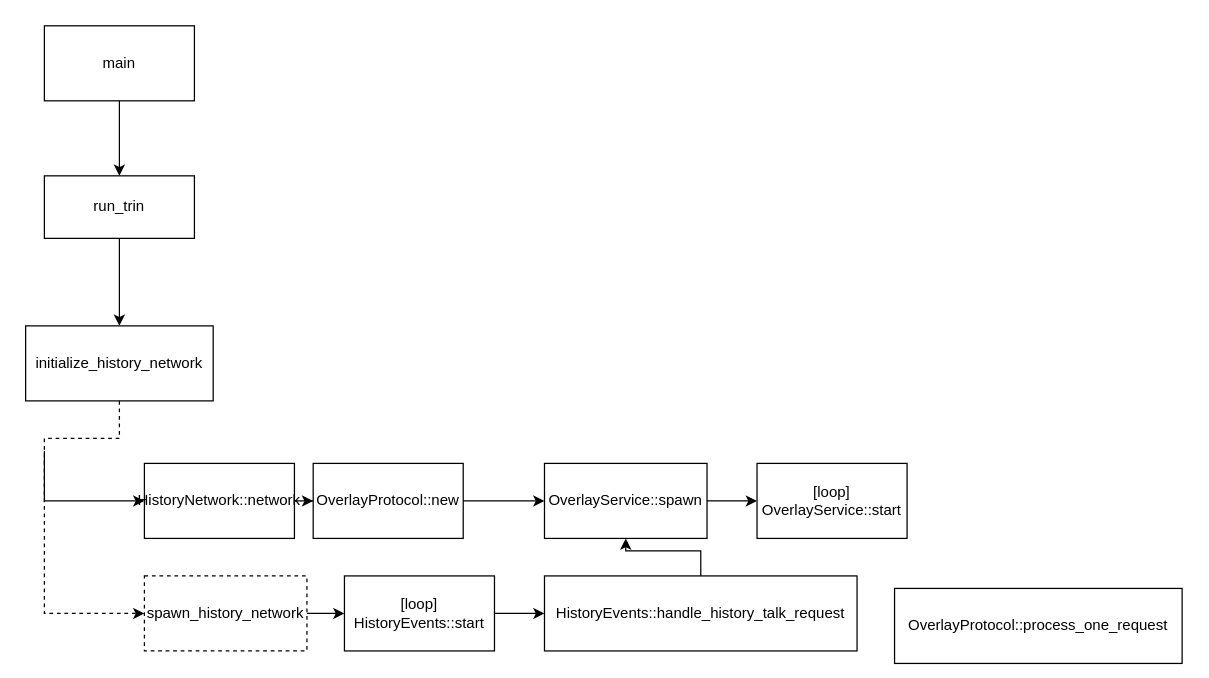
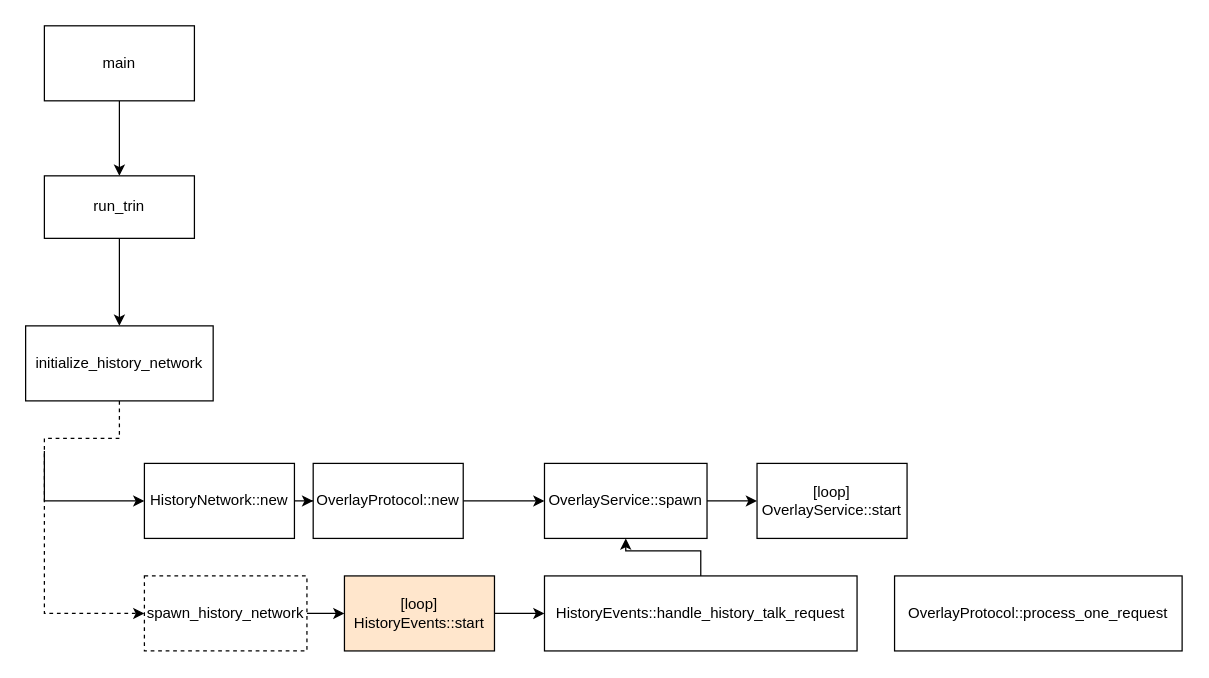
node "HistoryNetwork::network": label "HistoryNetwork::network" -> "HistoryNetwork::new"
node "[loop] HistoryEvents::start": fillcolor #ffffff -> #ffe6cc
node "OverlayProtocol::process_one_request": moved (1038, 626) -> (1038, 613)
